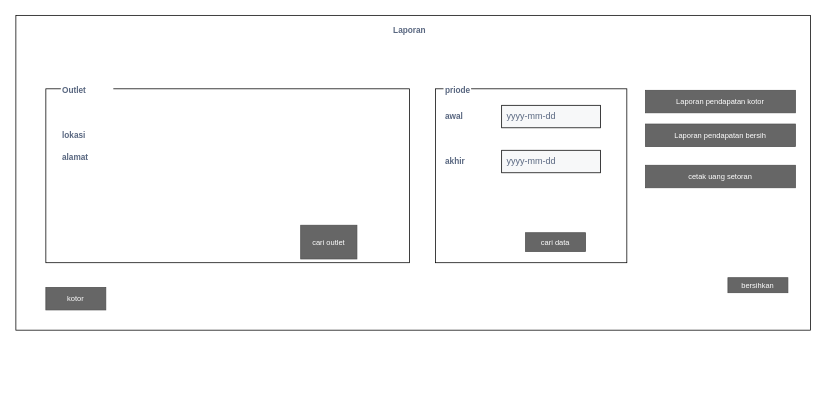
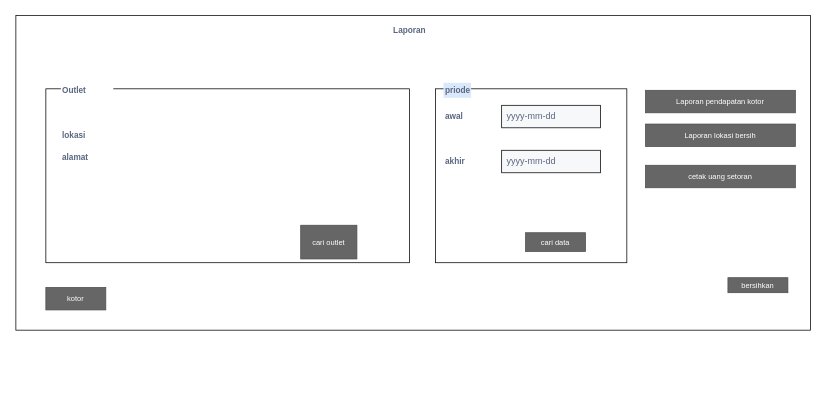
node "priode": fillcolor #ffffff -> #dae8fc
node "Laporan pendapatan bersih": label "Laporan pendapatan bersih" -> "Laporan lokasi bersih"
